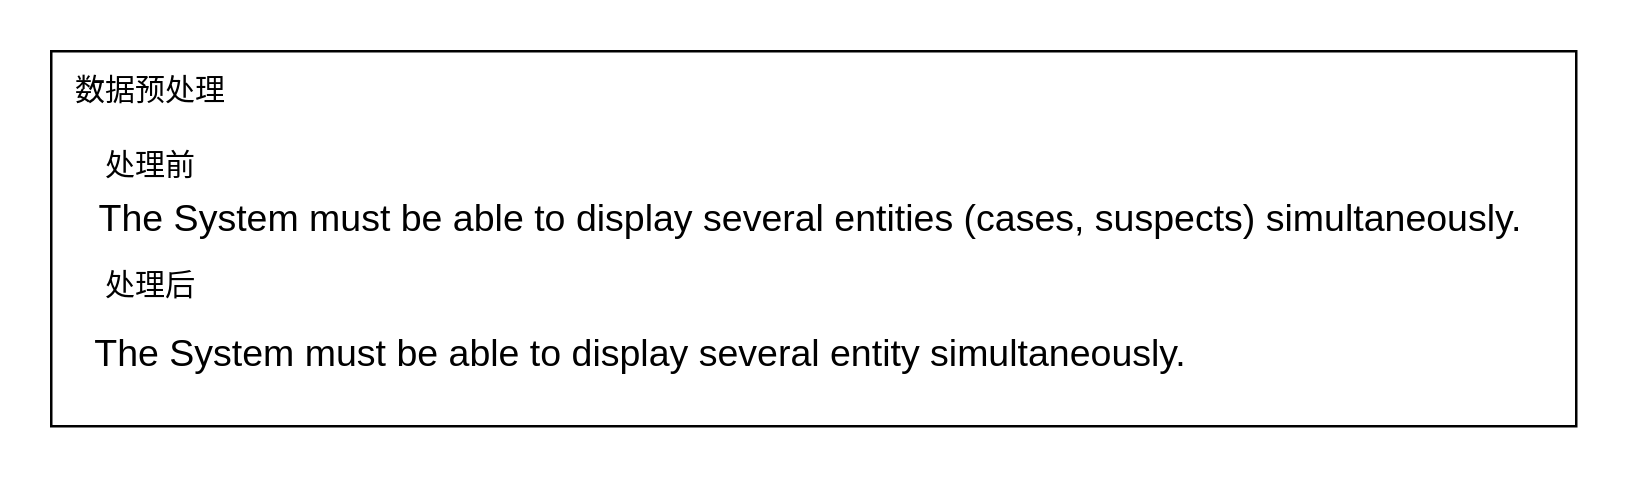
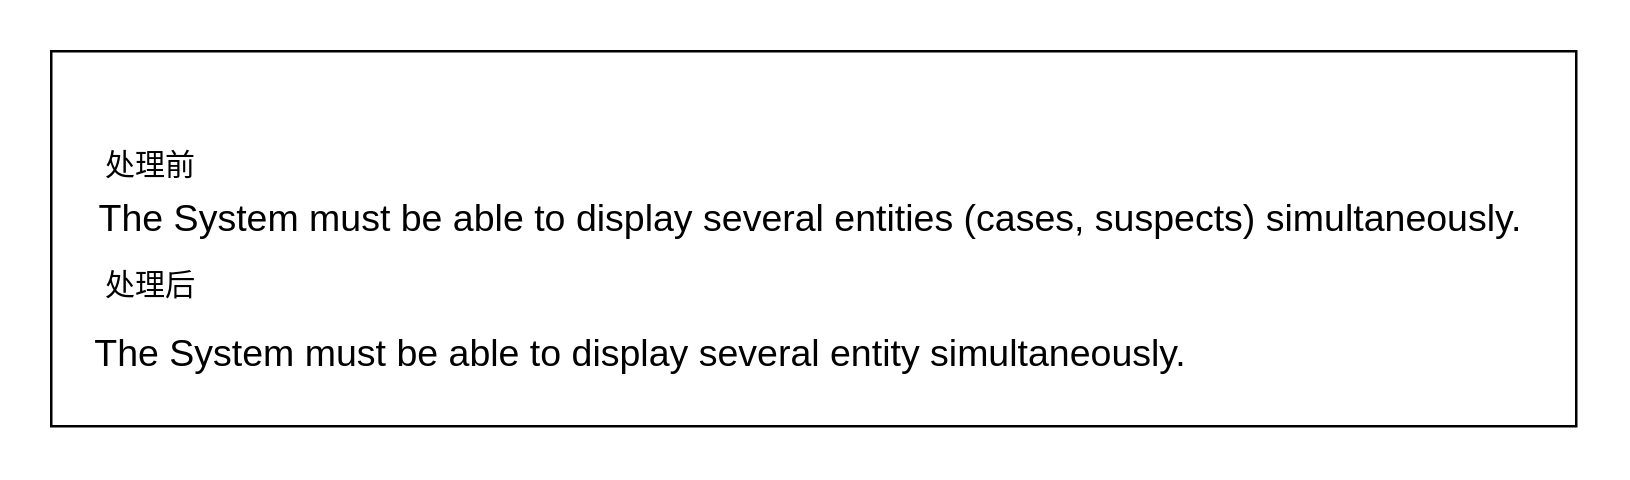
node "数据预处理": removed
